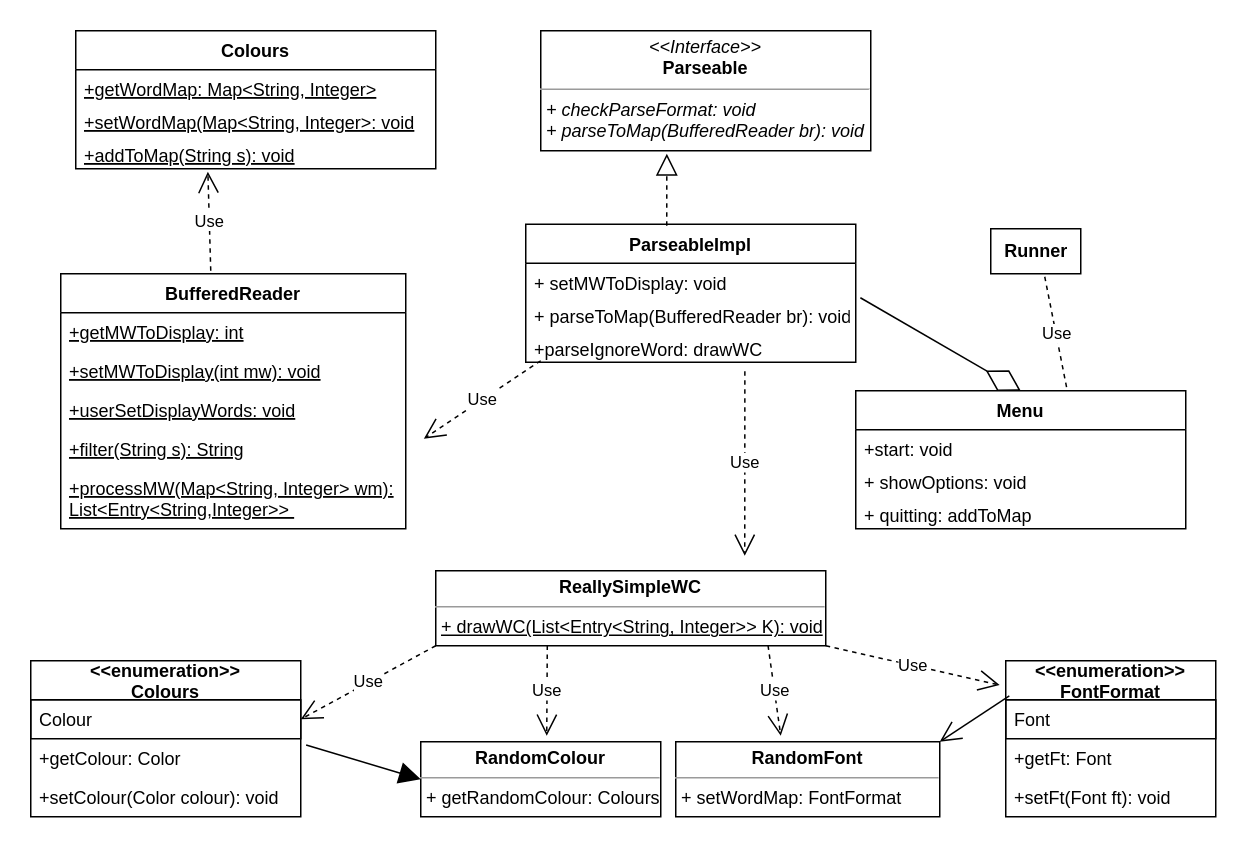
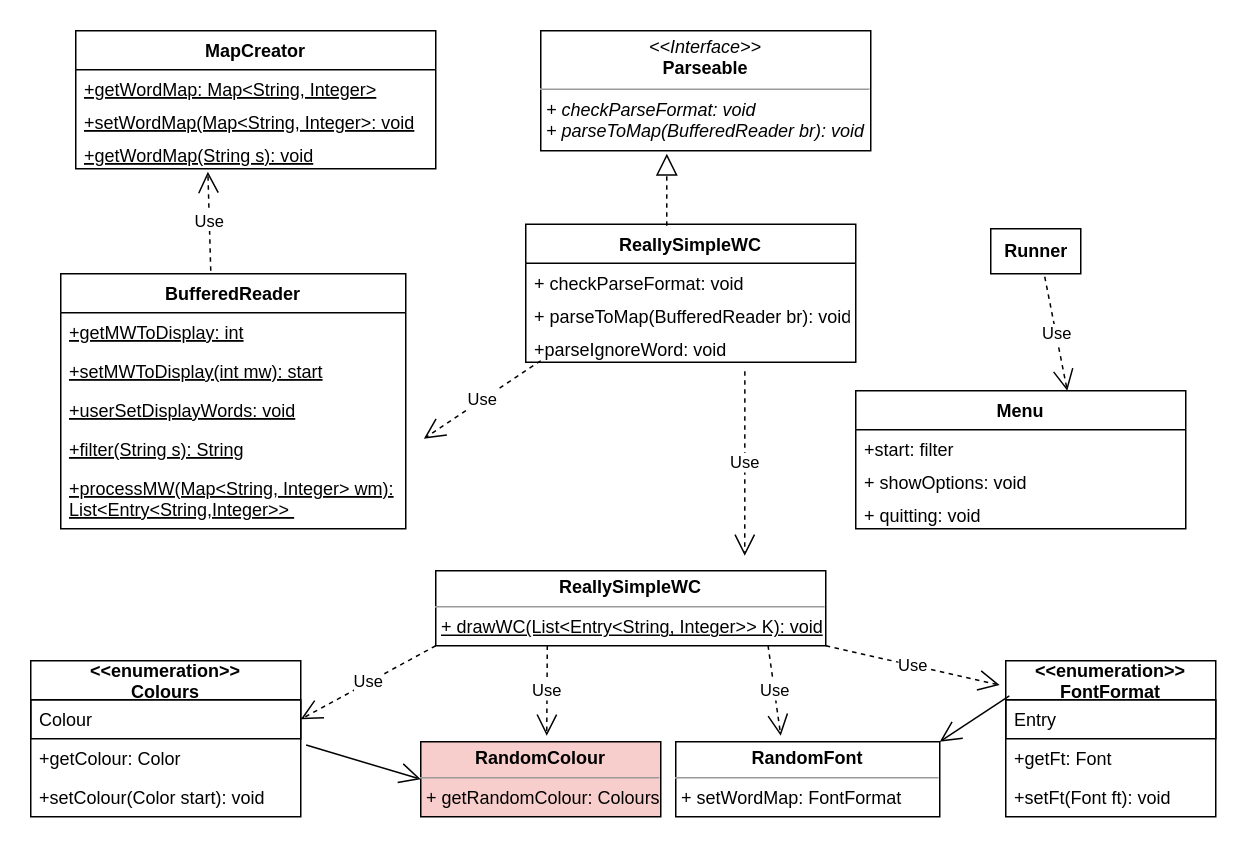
node "Colours": label "Colours" -> "MapCreator"
node "+addToMap(String s): void": label "+addToMap(String s): void" -> "+getWordMap(String s): void"
node "ParseableImpl": label "ParseableImpl" -> "ReallySimpleWC"
node "+ setMWToDisplay: void": label "+ setMWToDisplay: void" -> "+ checkParseFormat: void"
edge "+ parseToMap(BufferedReader br): void" -> "Menu": removed
node "+parseIgnoreWord: drawWC": label "+parseIgnoreWord: drawWC" -> "+parseIgnoreWord: void"
node "+setMWToDisplay(int mw): void": label "+setMWToDisplay(int mw): void" -> "+setMWToDisplay(int mw): start"
edge "Runner" -- "Menu": arrowhead none -> open
node "+start: void": label "+start: void" -> "+start: filter"
node "+ quitting: addToMap": label "+ quitting: addToMap" -> "+ quitting: void"
node "Font": label "Font" -> "Entry"
edge "+getColour: Color" -> "RandomColour + getRandomColour: Colours": arrowhead block -> open
node "RandomColour + getRandomColour: Colours": fillcolor #ffffff -> #f8cecc
node "+setColour(Color colour): void": label "+setColour(Color colour): void" -> "+setColour(Color start): void"
